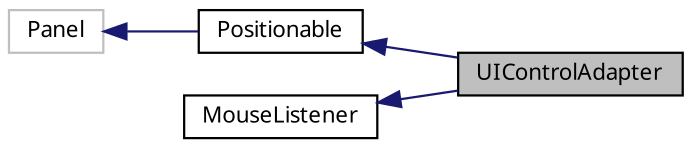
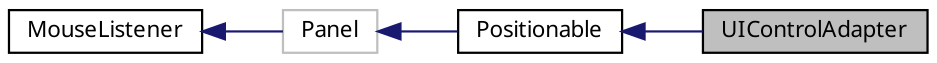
edge "UIControlAdapter" -> "MouseListener": now "Panel" -> "MouseListener"
